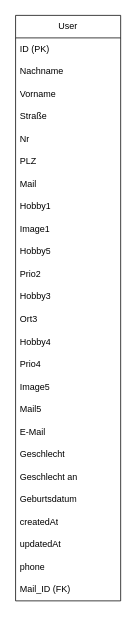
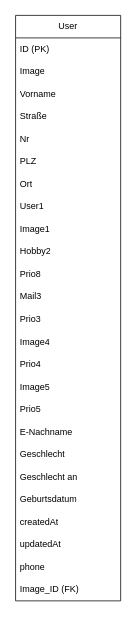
node "Nachname": label "Nachname" -> "Image"
node "Mail": label "Mail" -> "Ort"
node "Hobby1": label "Hobby1" -> "User1"
node "Hobby5": label "Hobby5" -> "Hobby2"
node "Prio2": label "Prio2" -> "Prio8"
node "Hobby3": label "Hobby3" -> "Mail3"
node "Ort3": label "Ort3" -> "Prio3"
node "Hobby4": label "Hobby4" -> "Image4"
node "Mail5": label "Mail5" -> "Prio5"
node "E-Mail": label "E-Mail" -> "E-Nachname"
node "Mail_ID (FK)": label "Mail_ID (FK)" -> "Image_ID (FK)"
